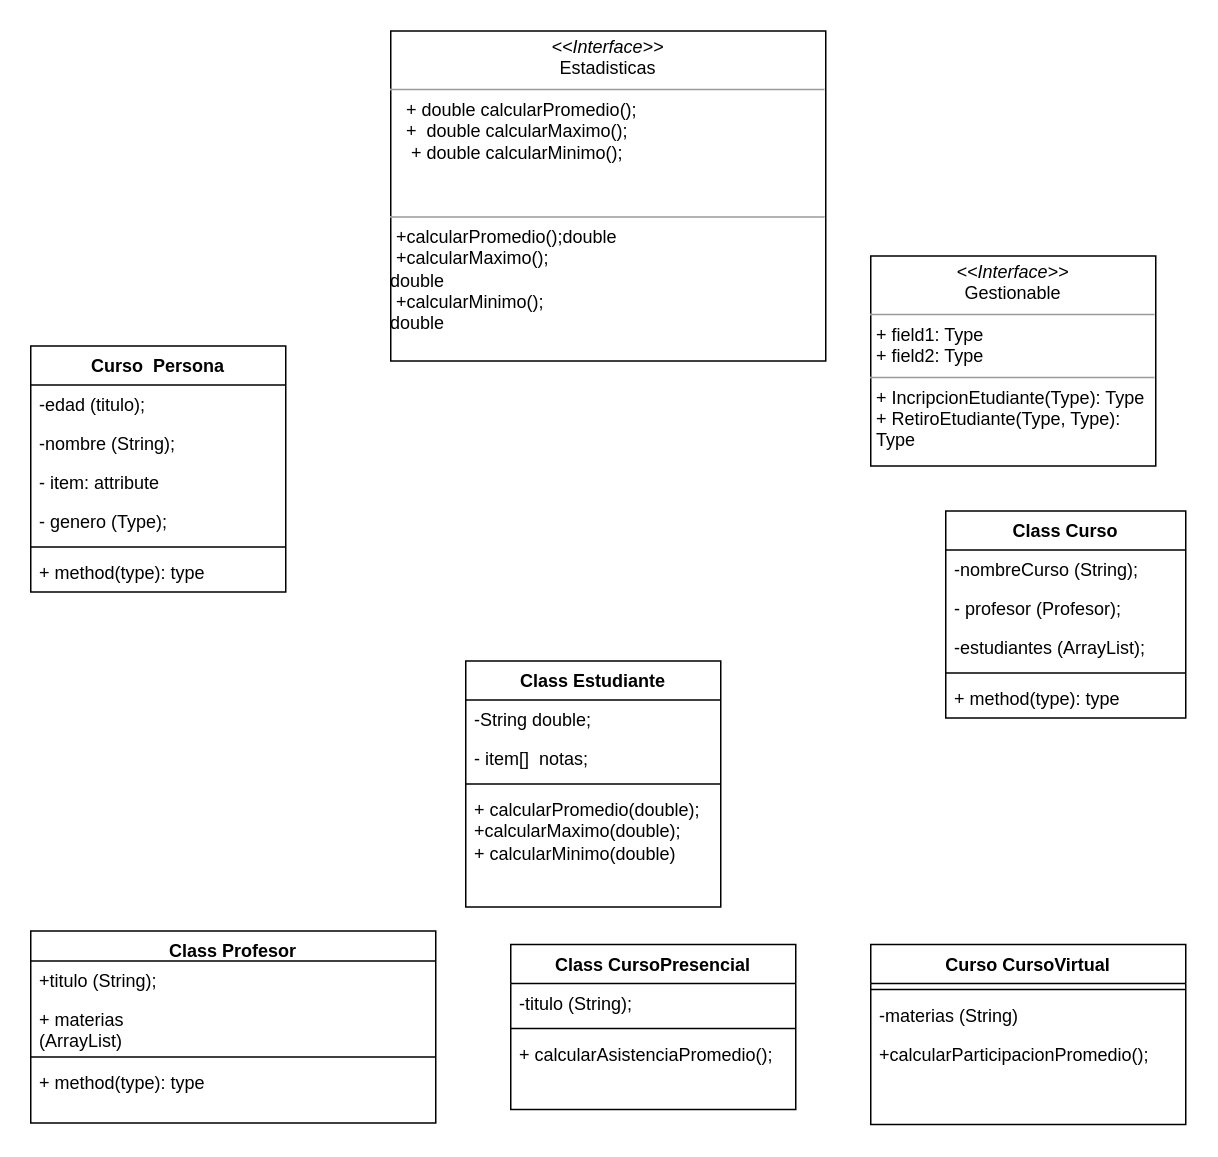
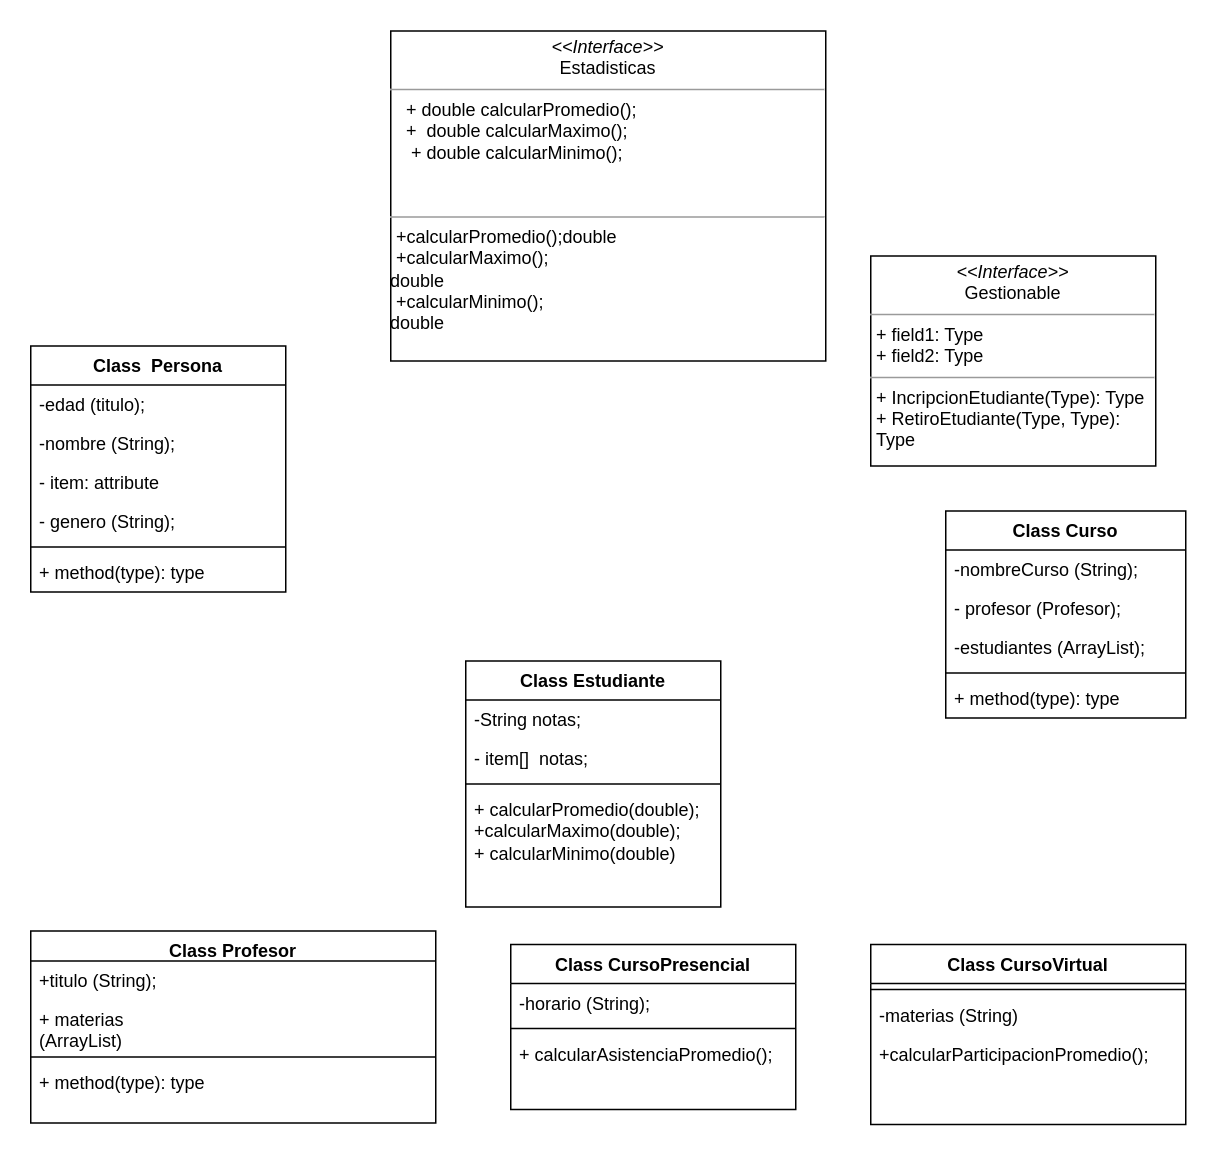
node "Curso Persona": label "Curso Persona" -> "Class Persona"
node "- genero (Type);": label "- genero (Type);" -> "- genero (String);"
node "-String double;": label "-String double;" -> "-String notas;"
node "Curso CursoVirtual": label "Curso CursoVirtual" -> "Class CursoVirtual"
node "-titulo (String);": label "-titulo (String);" -> "-horario (String);"
